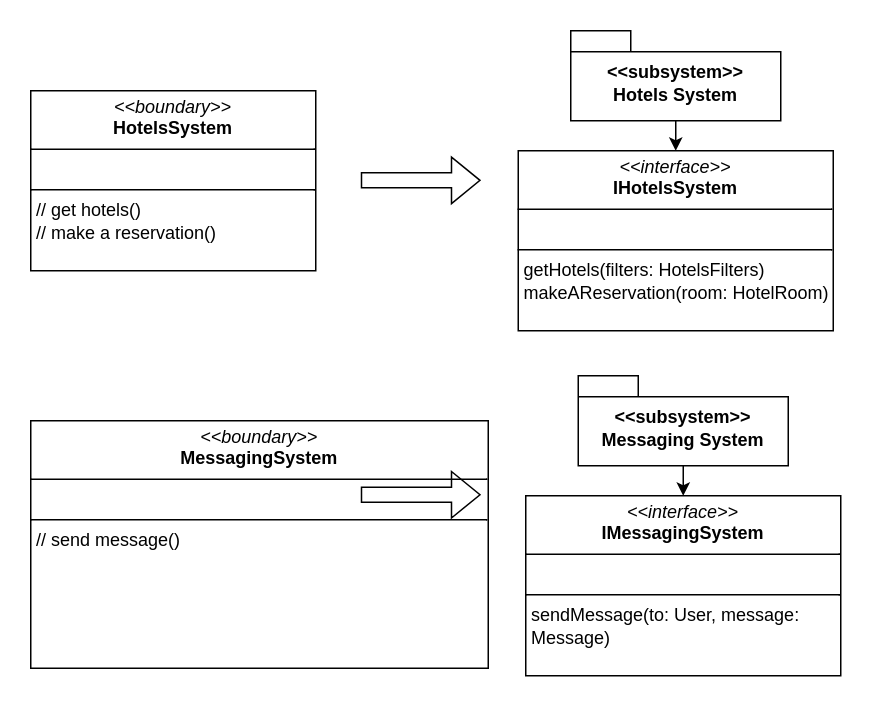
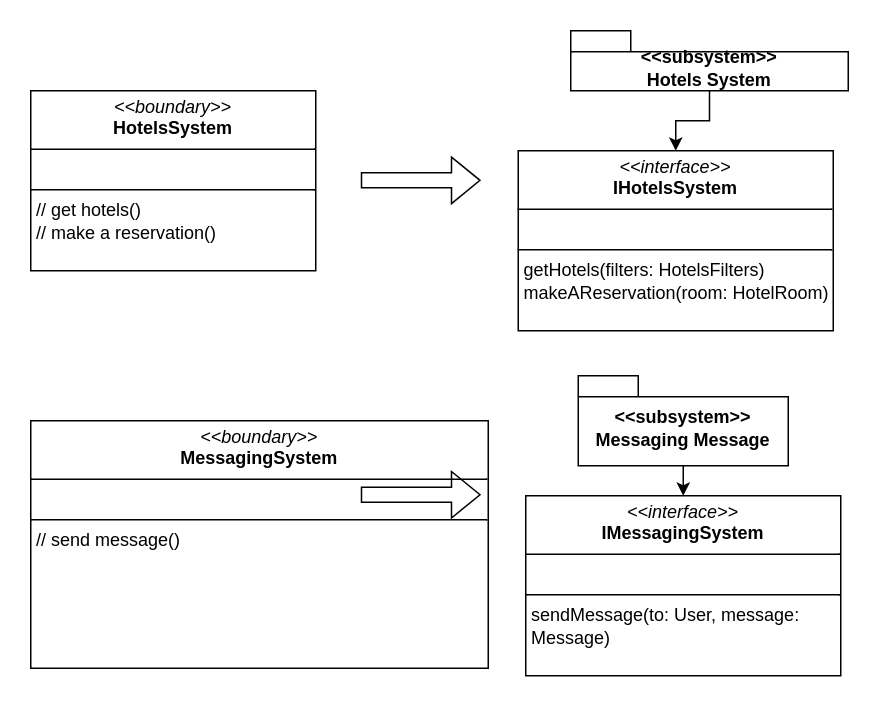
node "<<subsystem>> Hotels System": size 210x90 -> 278x60
node "<<subsystem>> Messaging System": label "<<subsystem>> Messaging System" -> "<<subsystem>> Messaging Message"
